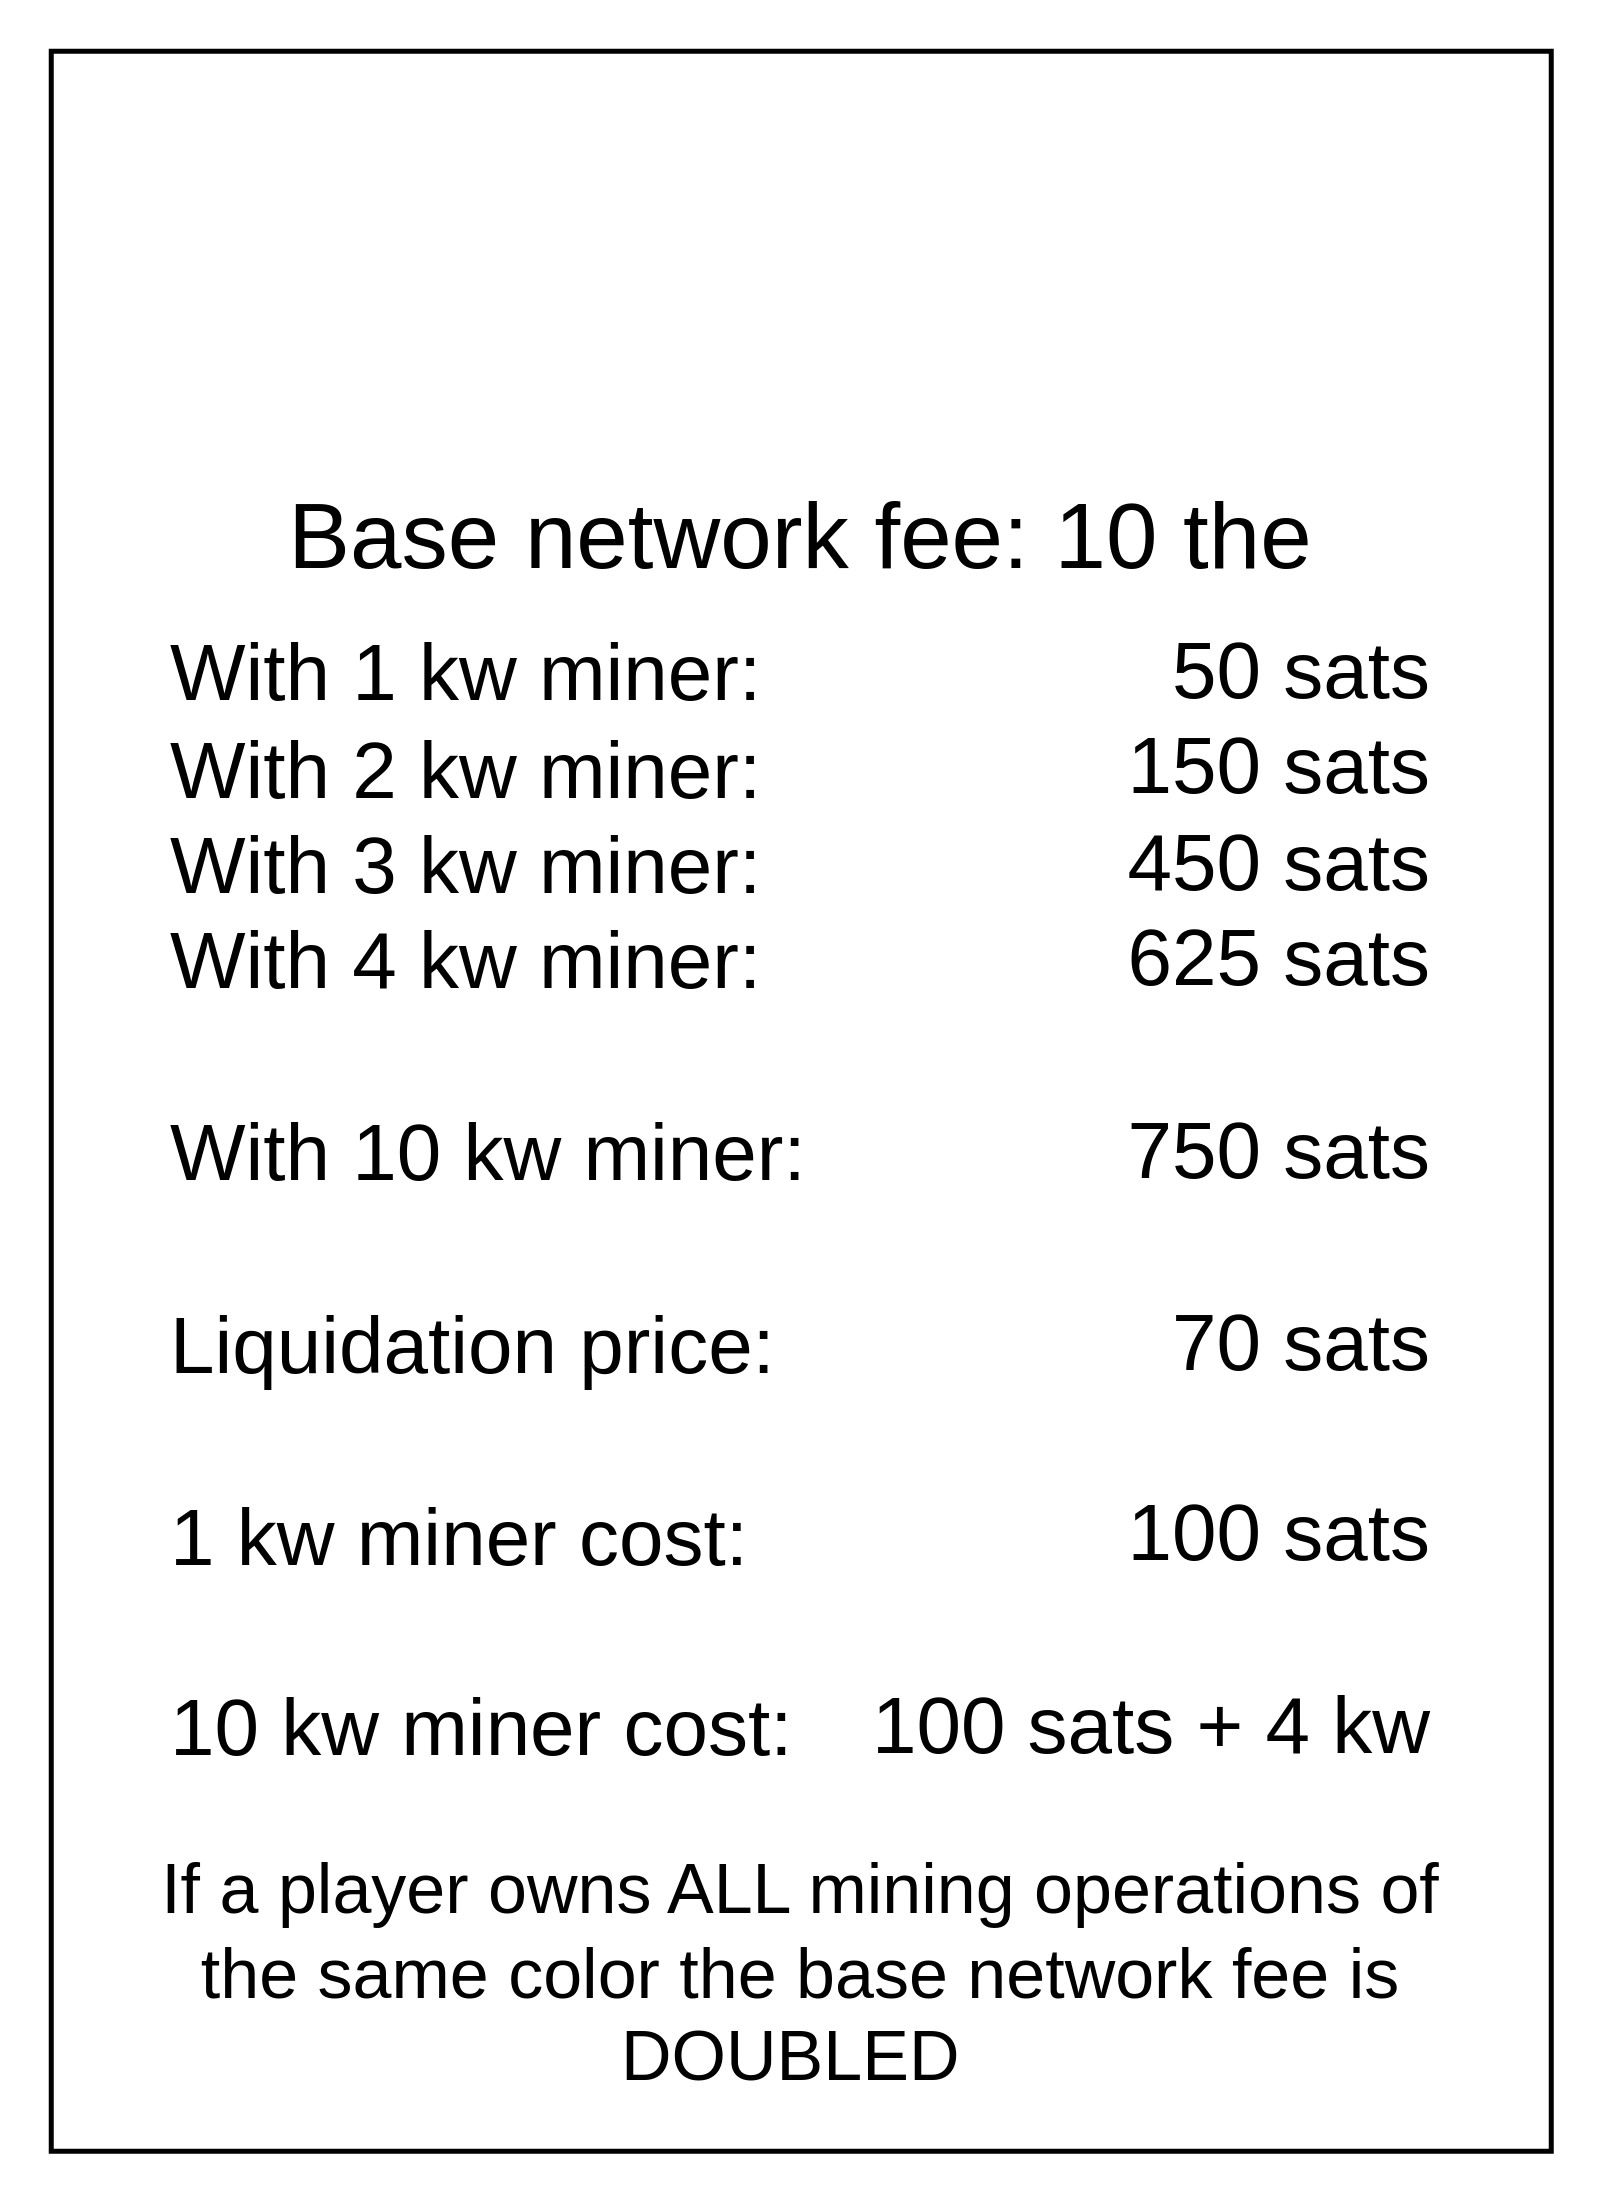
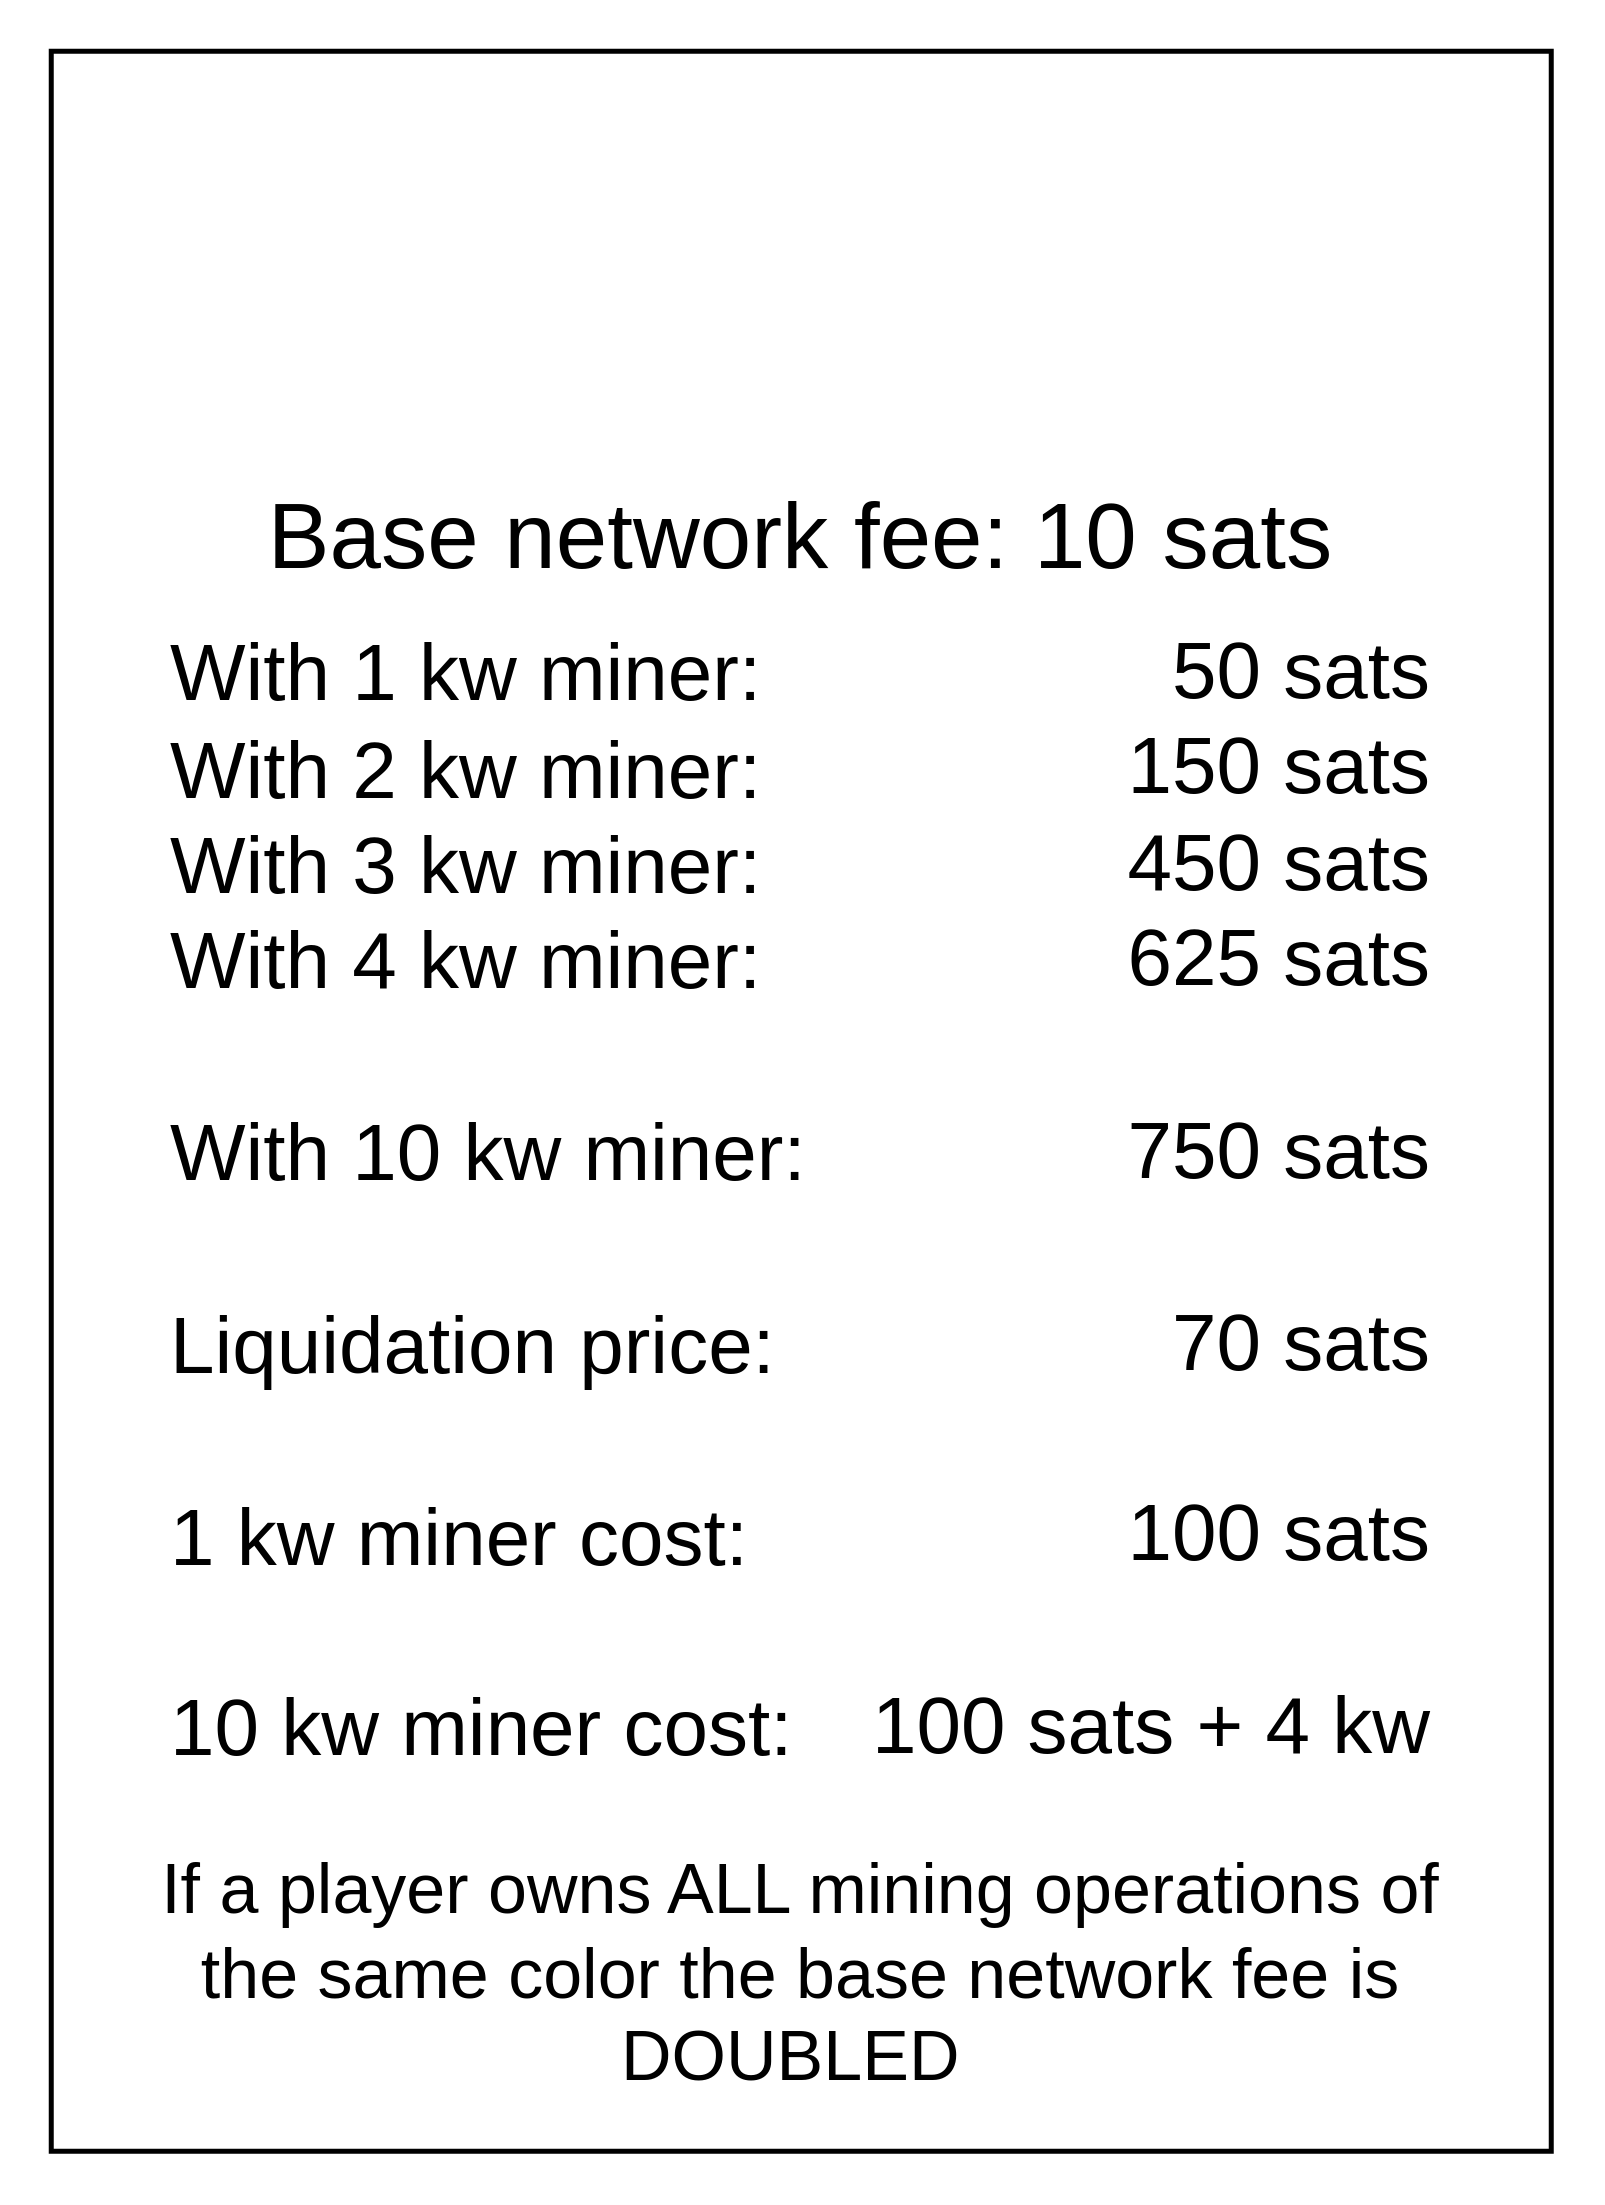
node "Base network fee: 10 the": label "Base network fee: 10 the" -> "Base network fee: 10 sats"
